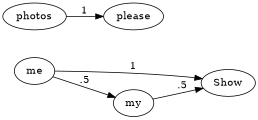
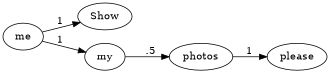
edge "me" -> "my": label ".5" -> "1"
edge "my" -> "Show": now "my" -> "photos"
